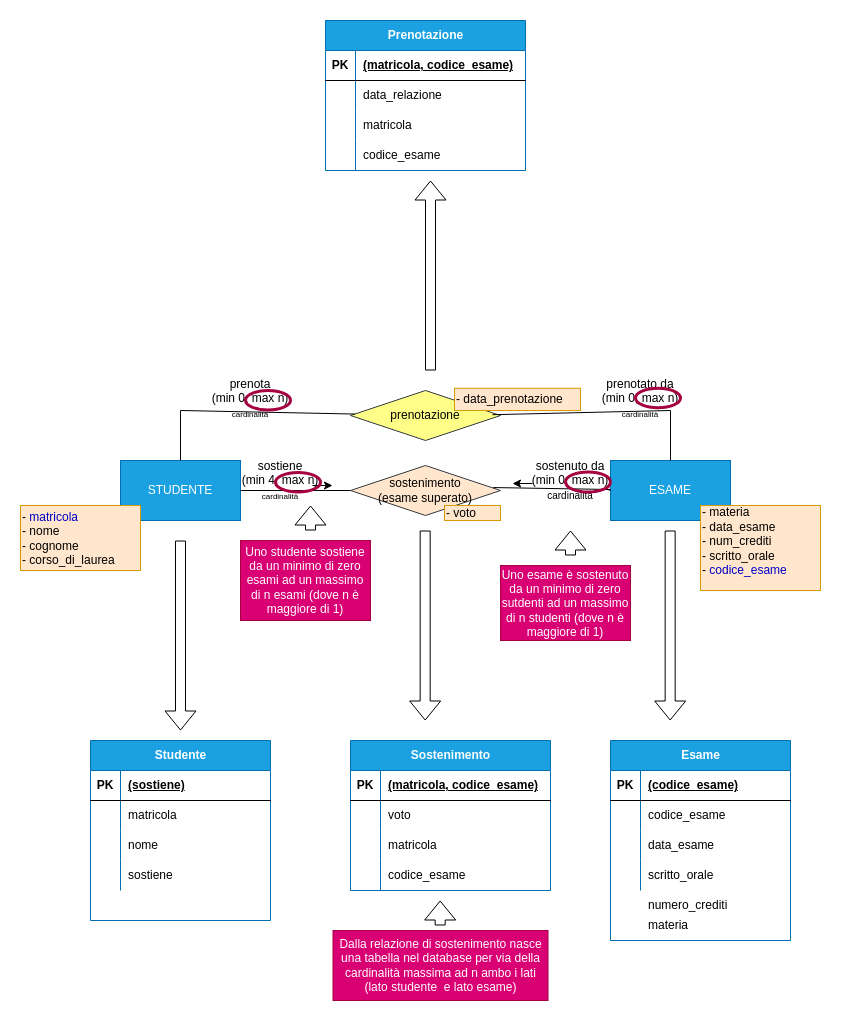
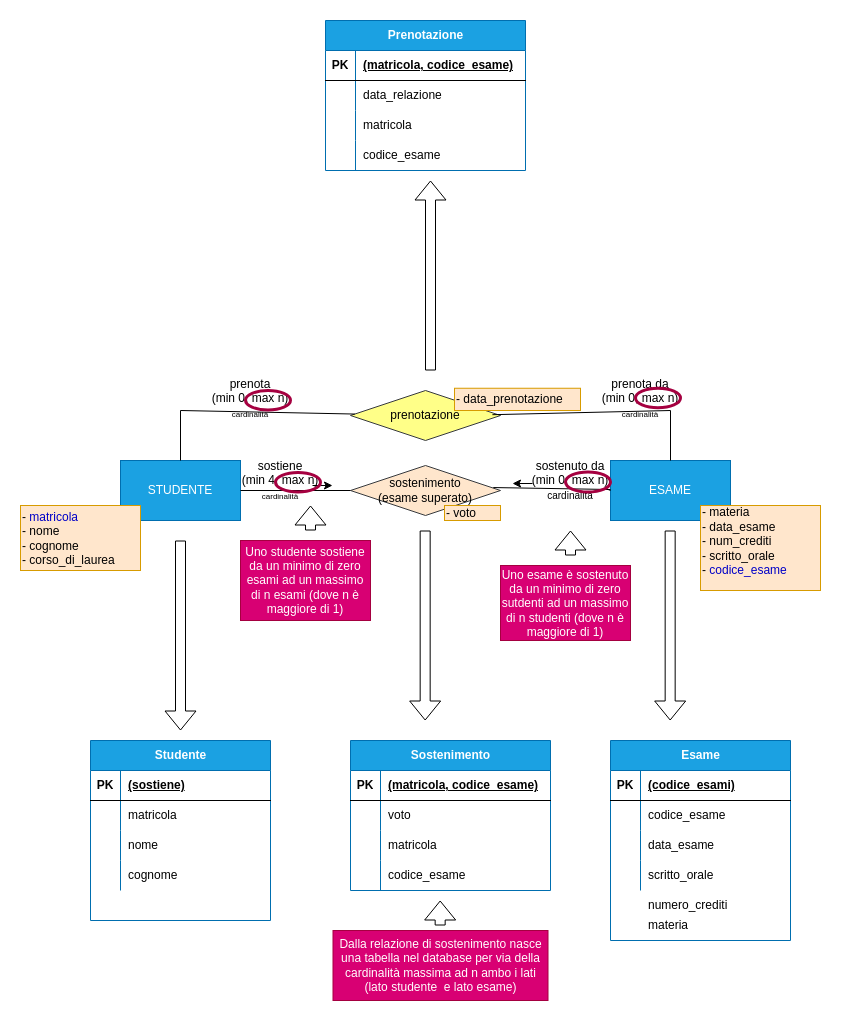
node "prenotato da (min 0, max n) cardinalità": label "prenotato da (min 0, max n) cardinalità" -> "prenota da (min 0, max n) cardinalità"
node "(codice_esame)": label "(codice_esame)" -> "(codice_esami)"
node "sostiene": label "sostiene" -> "cognome"
